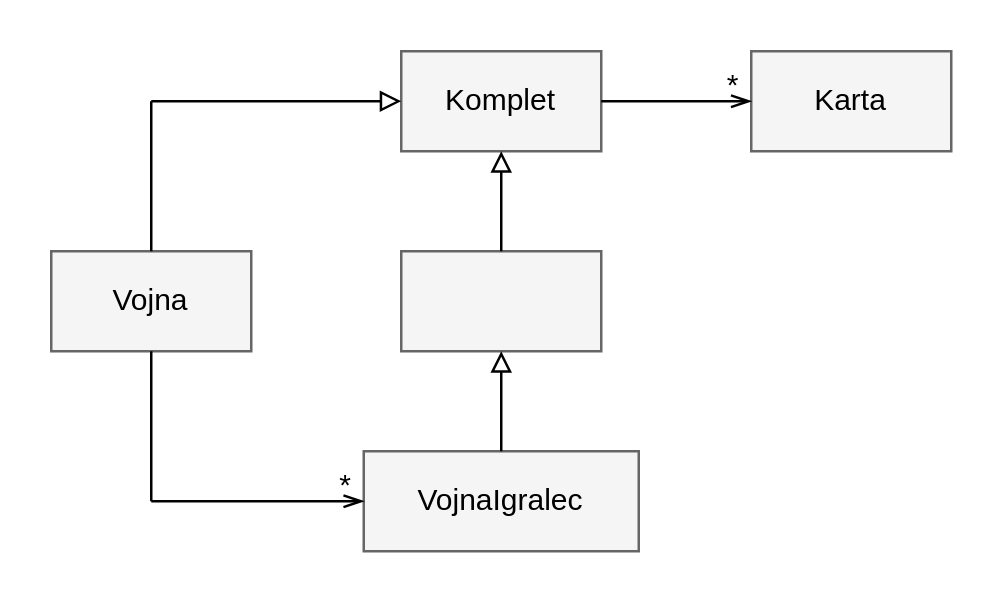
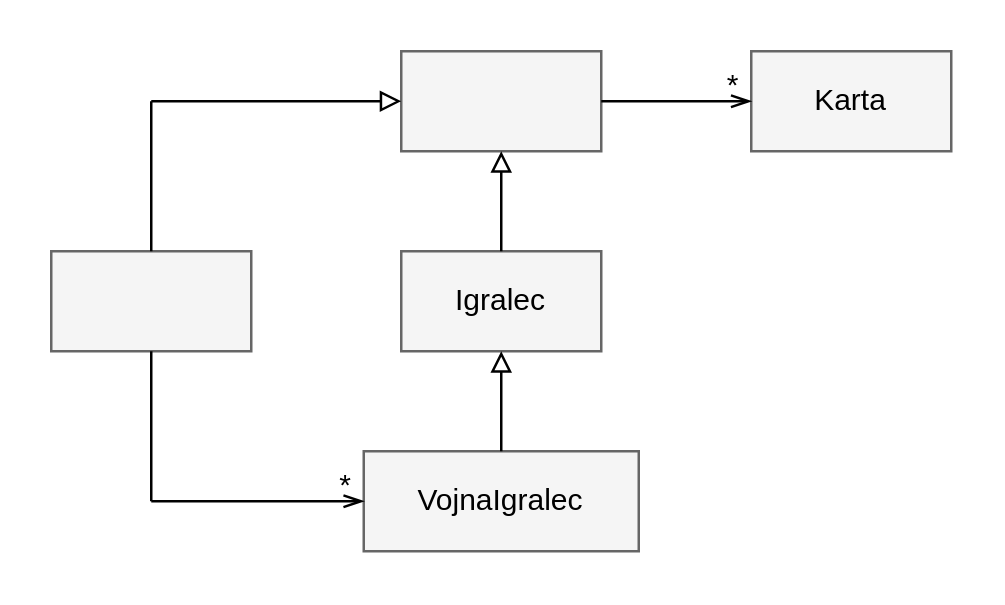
node "Komplet": removed
node "Vojna": removed
node "Igralec": added
